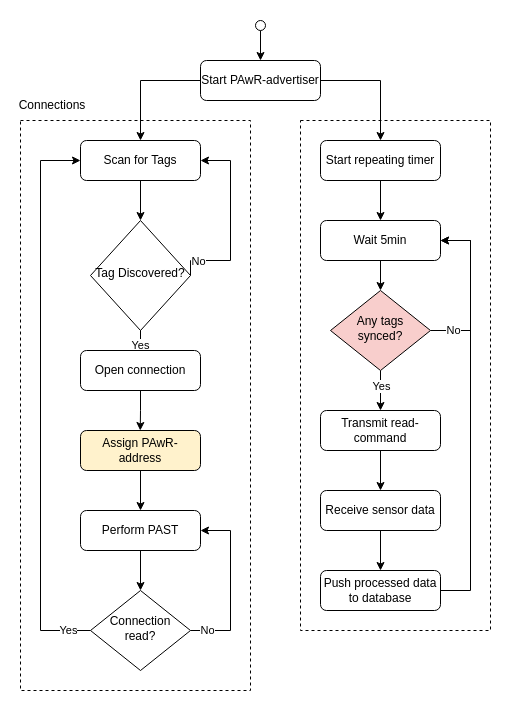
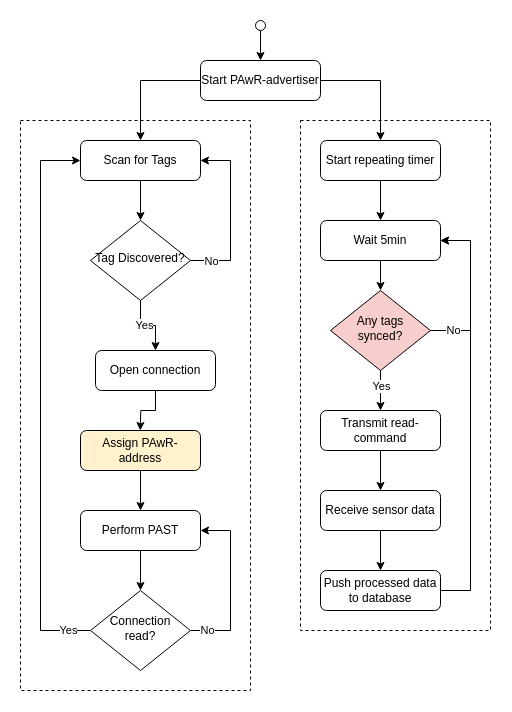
node "Connections": removed
node "Tag Discovered?": size 100x110 -> 100x80
node "Open connection": moved (141, 371) -> (156, 371)
